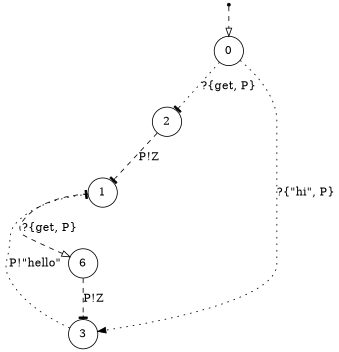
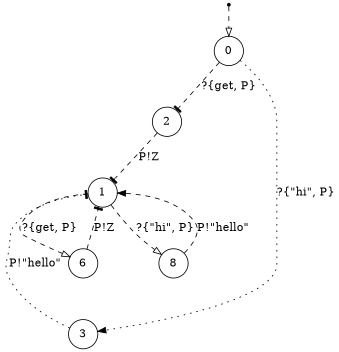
edge "0" -> "2": style dotted -> dashed
node "8": added
edge "6" -> "3": now "6" -> "1"
